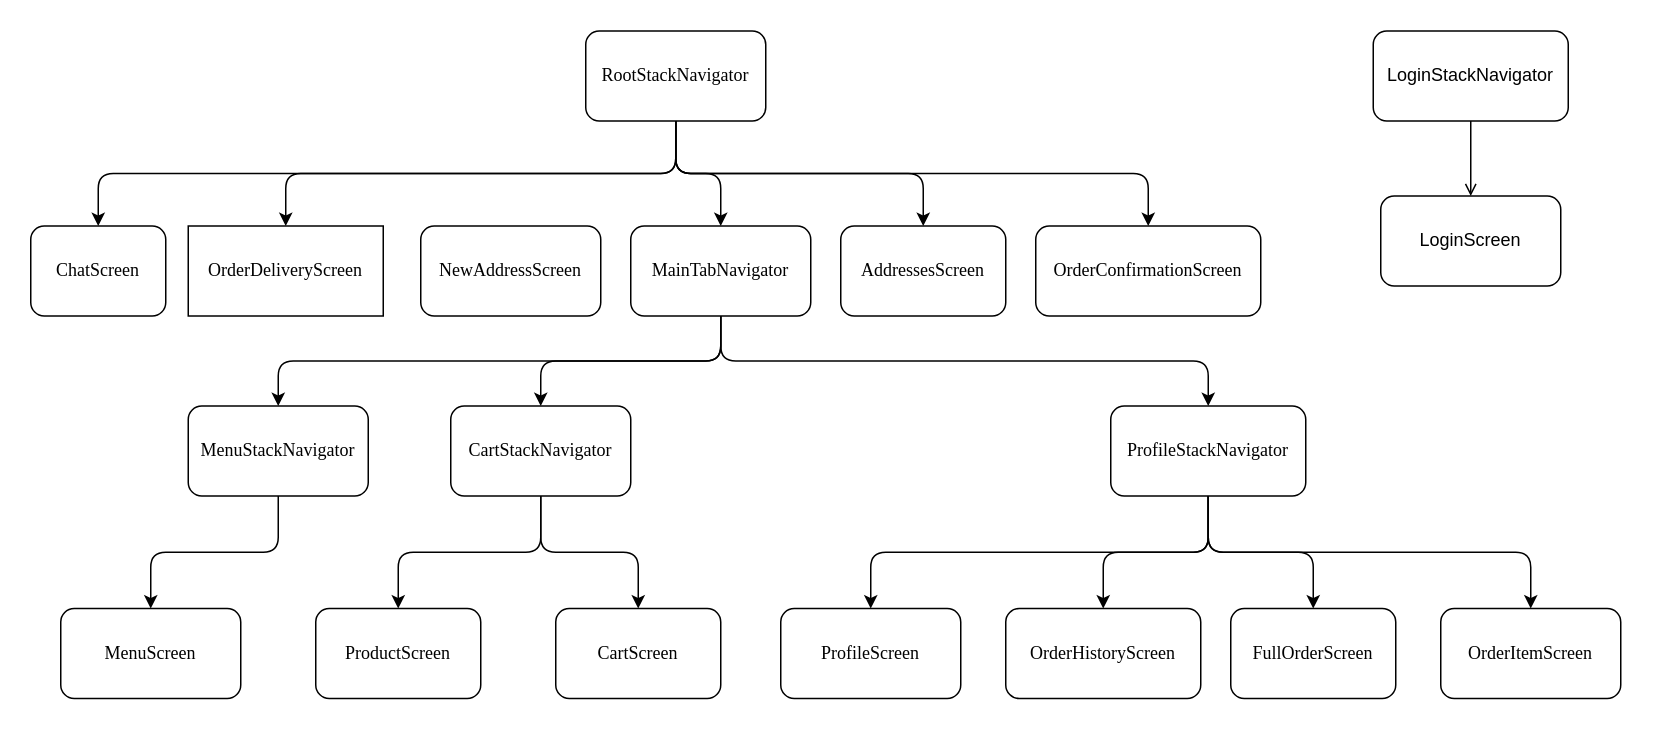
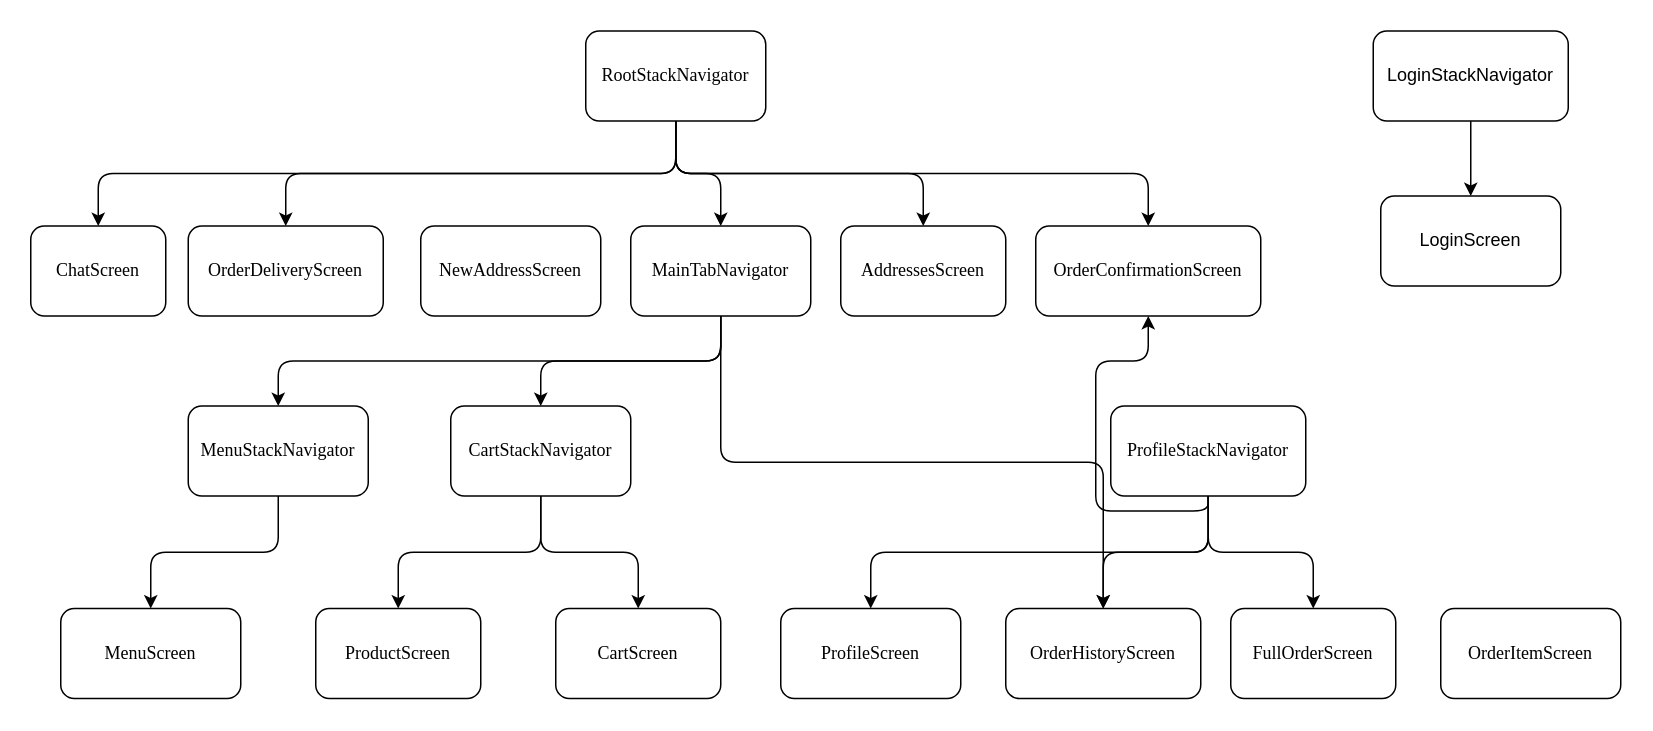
edge "LoginStackNavigator" -> "LoginScreen": arrowhead open -> classic
node "OrderDeliveryScreen": shape rectangle -> rounded rectangle
edge "MainTabNavigator" -> "ProfileStackNavigator": now "MainTabNavigator" -> "OrderHistoryScreen"
edge "ProfileStackNavigator" -> "OrderItemScreen": now "ProfileStackNavigator" -> "OrderConfirmationScreen"
